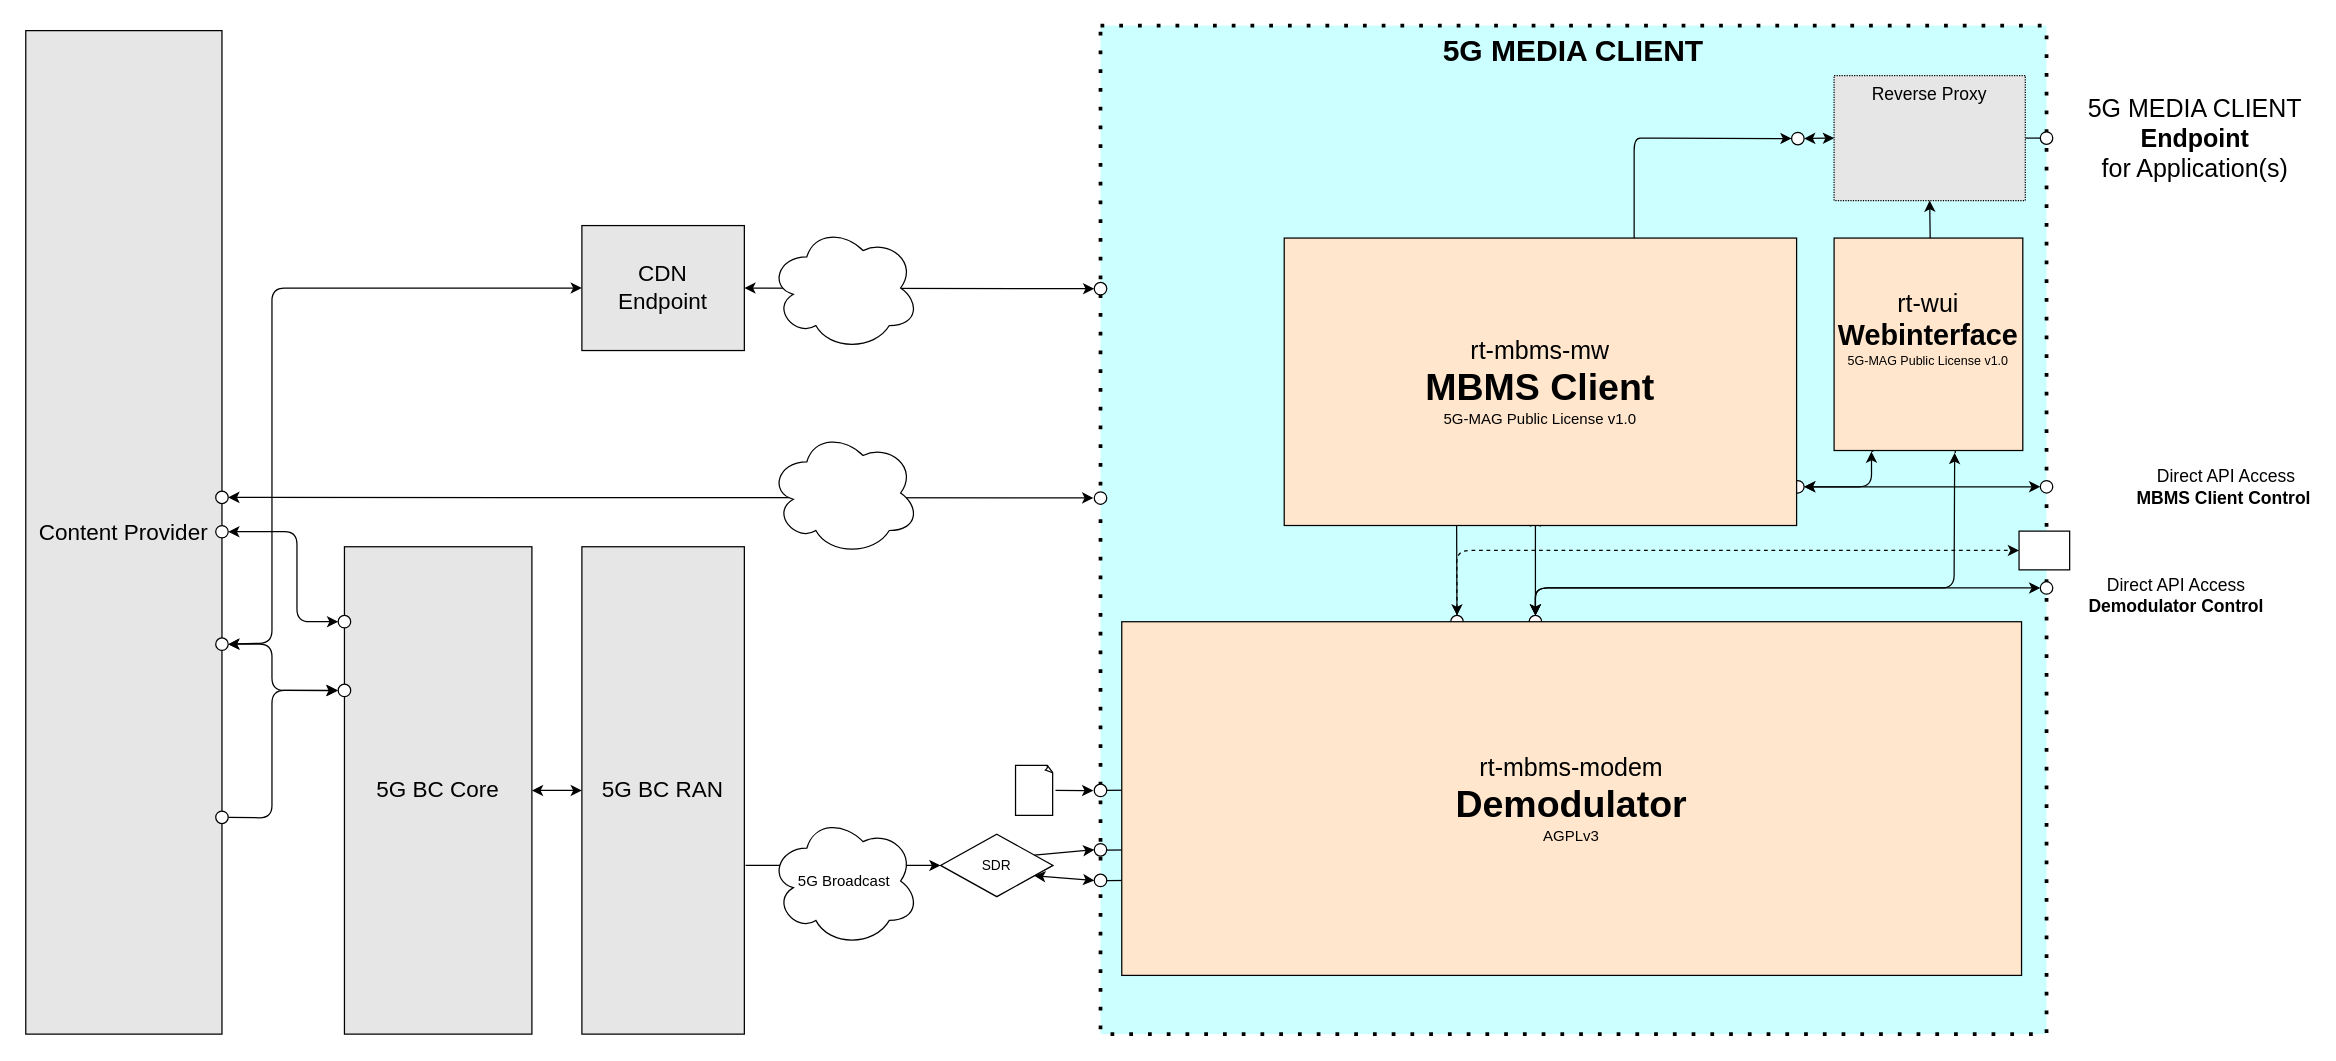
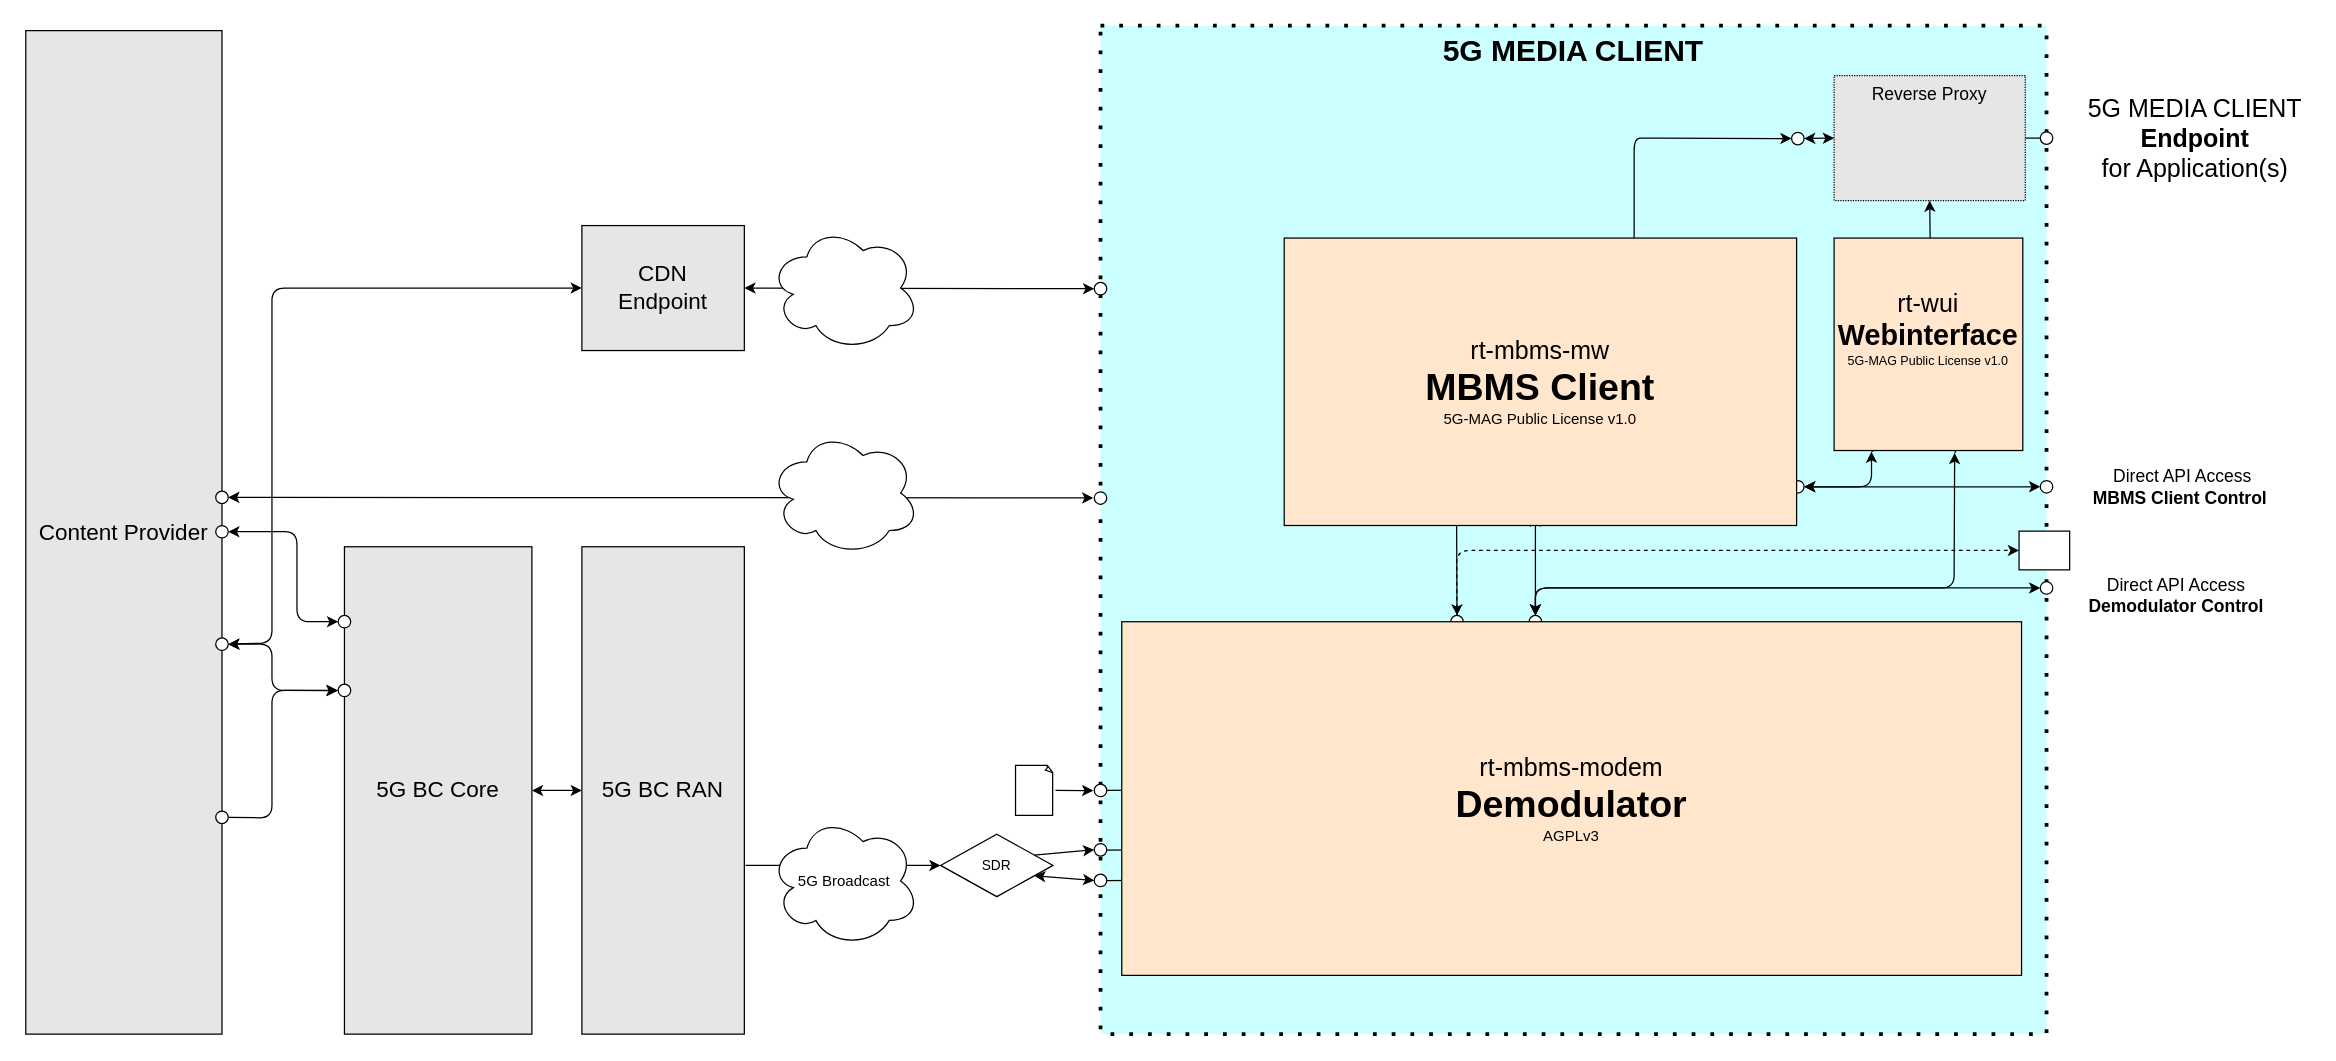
node "Direct API AccessMBMS Client Control": moved (2227, 487) -> (2183, 487)
